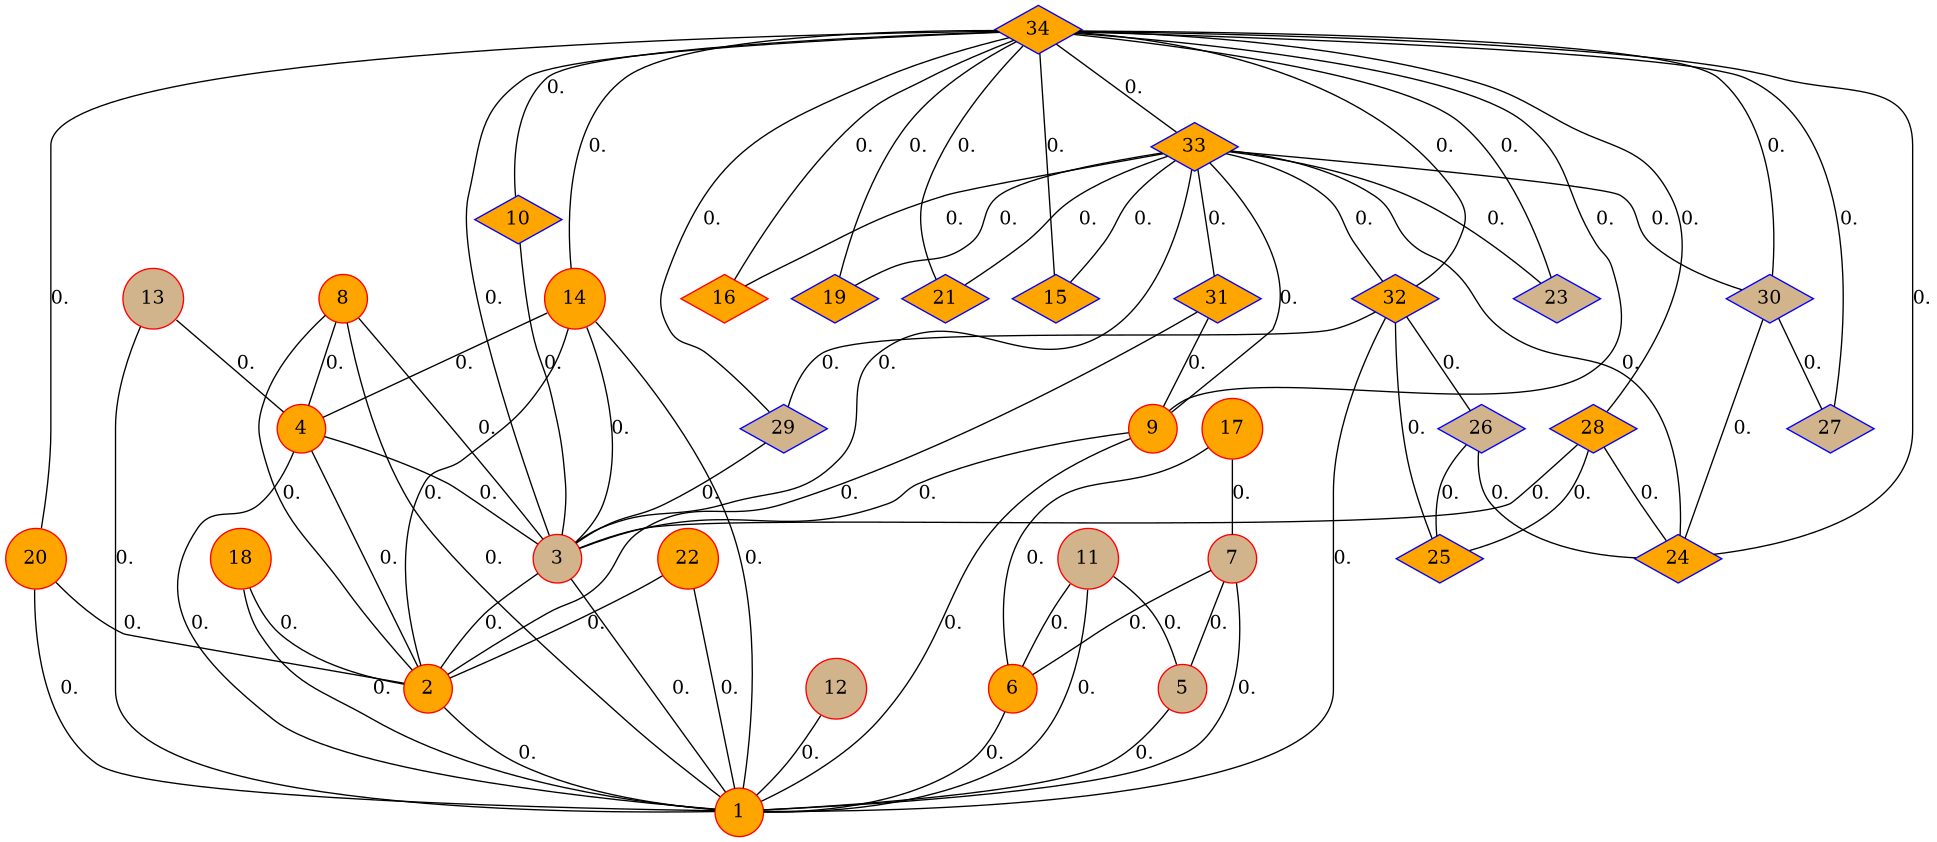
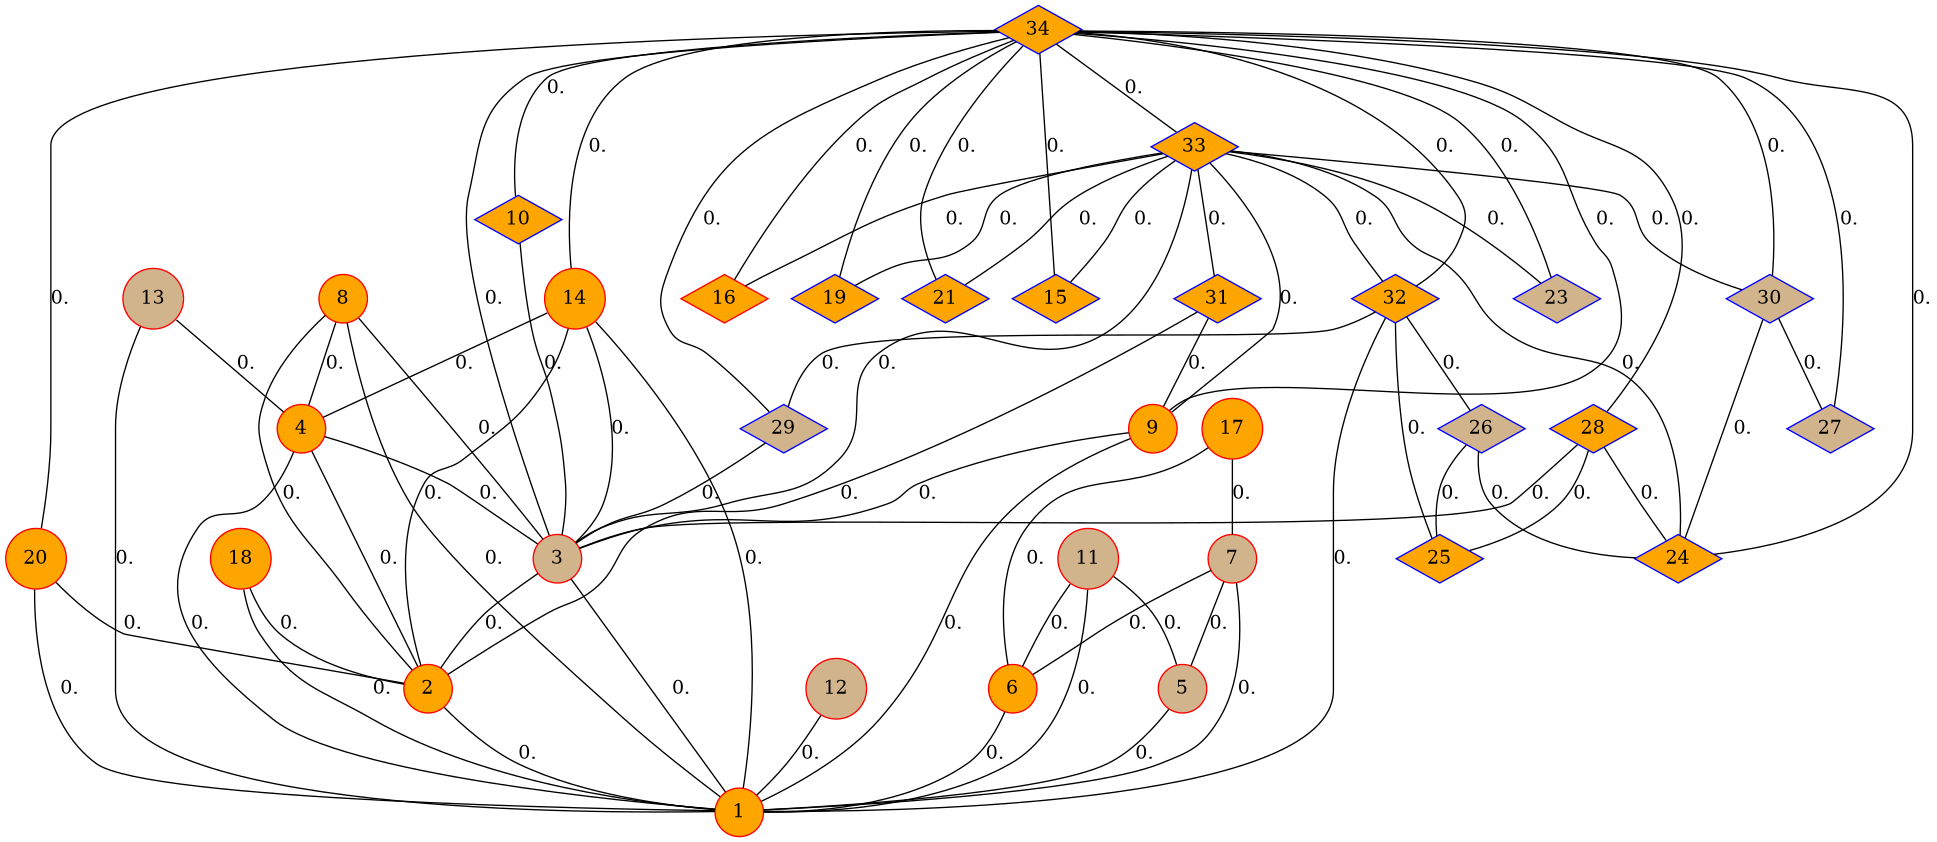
node "22": removed
